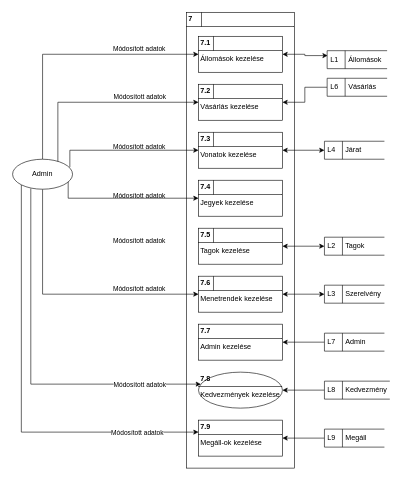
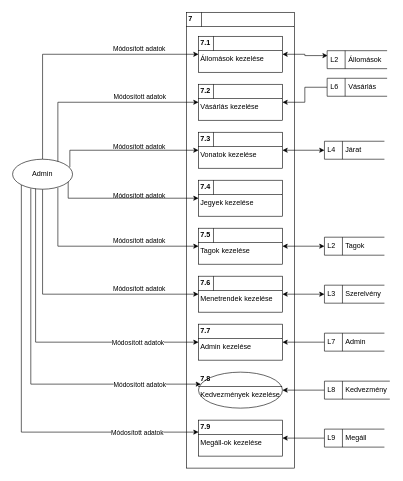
node "L1 Állomások": label "L1 Állomások" -> "L2 Állomások"
edge "Admin" -> "7.5 Tagok kezelése": added
edge "Admin" -> "7.7 Admin kezelése": added, label "Módosított adatok"
